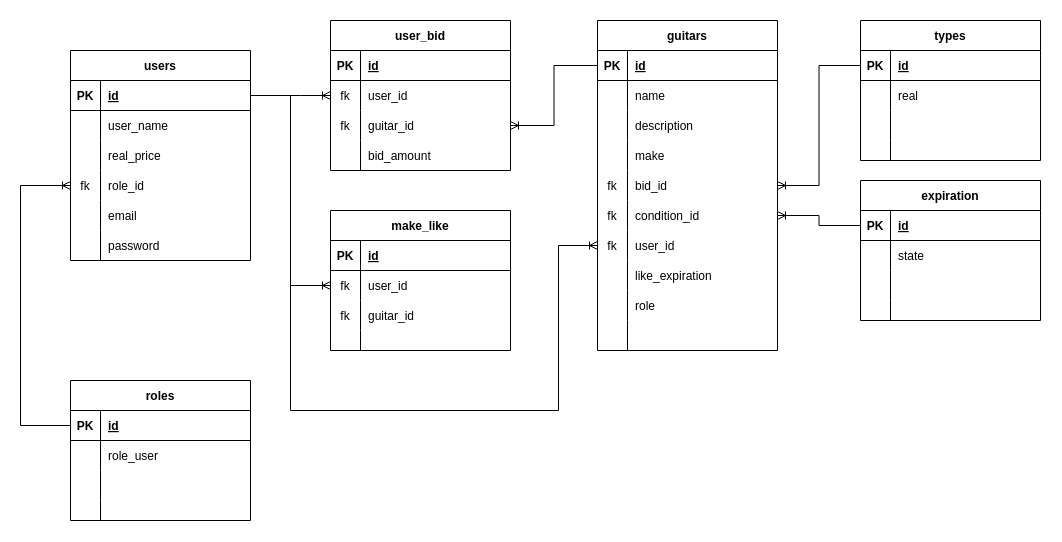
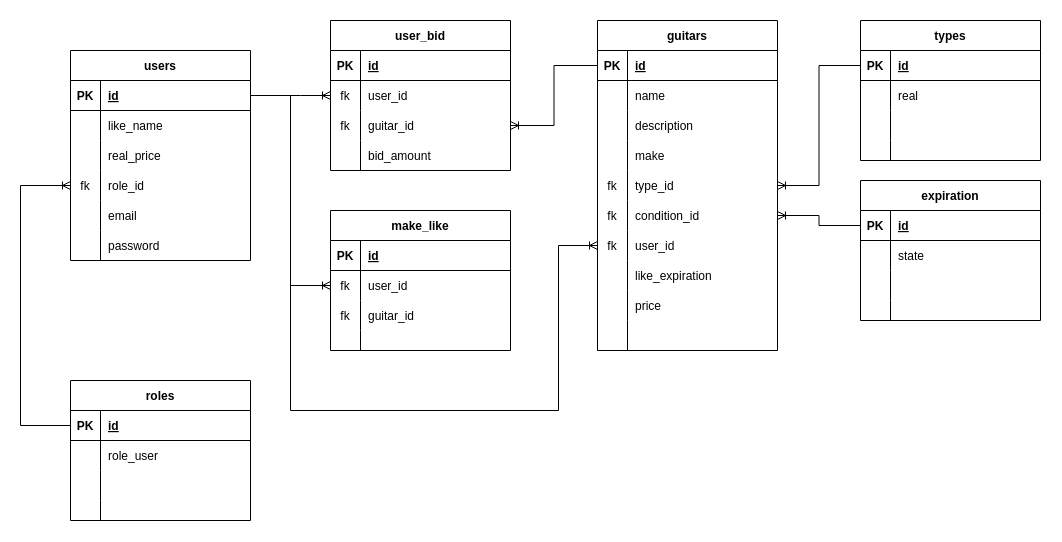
node "user_name": label "user_name" -> "like_name"
node "bid_id": label "bid_id" -> "type_id"
node "role": label "role" -> "price"
